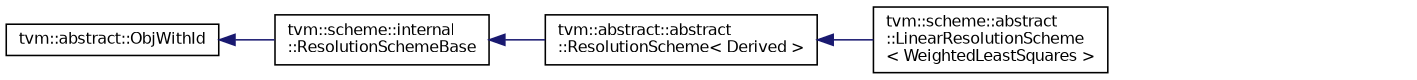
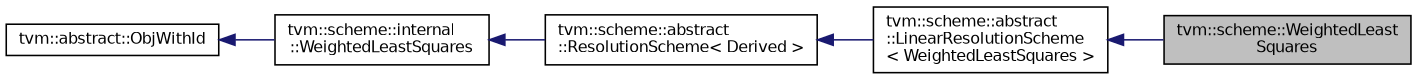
node "tvm::scheme::internal ::ResolutionSchemeBase": label "tvm::scheme::internal ::ResolutionSchemeBase" -> "tvm::scheme::internal ::WeightedLeastSquares"
node "tvm::abstract::abstract ::ResolutionScheme< Derived >": label "tvm::abstract::abstract ::ResolutionScheme< Derived >" -> "tvm::scheme::abstract ::ResolutionScheme< Derived >"
node "tvm::scheme::WeightedLeast Squares": added
